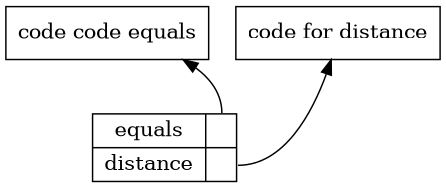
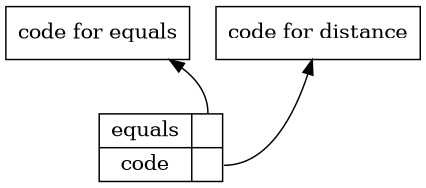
node "code code equals": label "code code equals" -> "code for equals"
node "equals": text "distance" -> "code"
